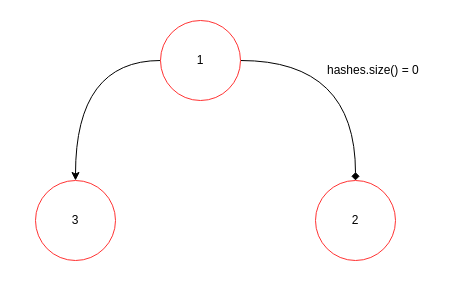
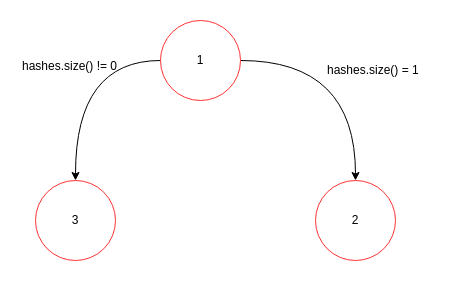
node "hashes.size() != 0": added
node "hashes.size() = 0": label "hashes.size() = 0" -> "hashes.size() = 1"
edge "1" -> "2": arrowhead diamond -> classic
